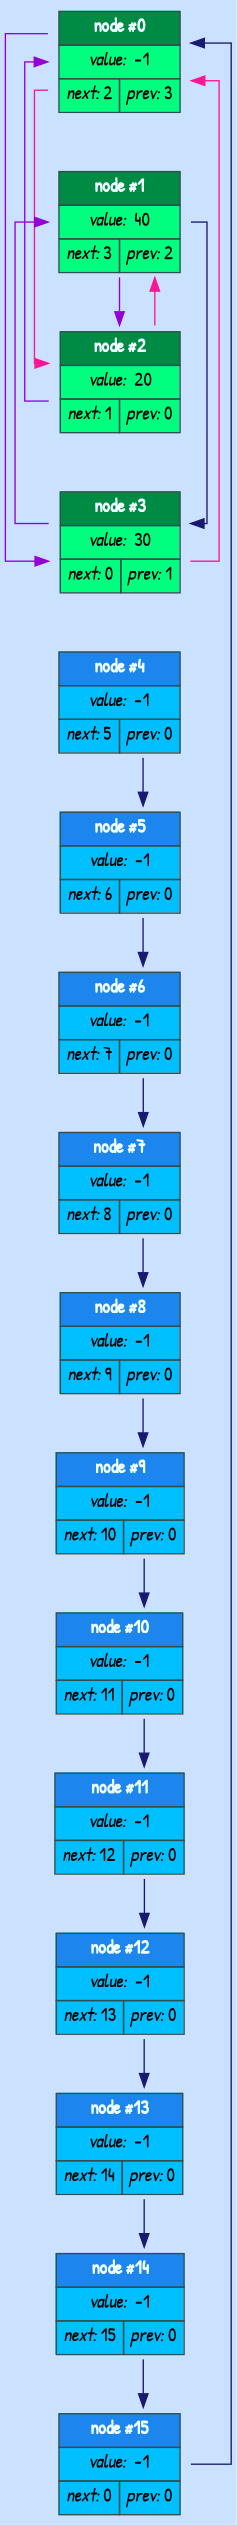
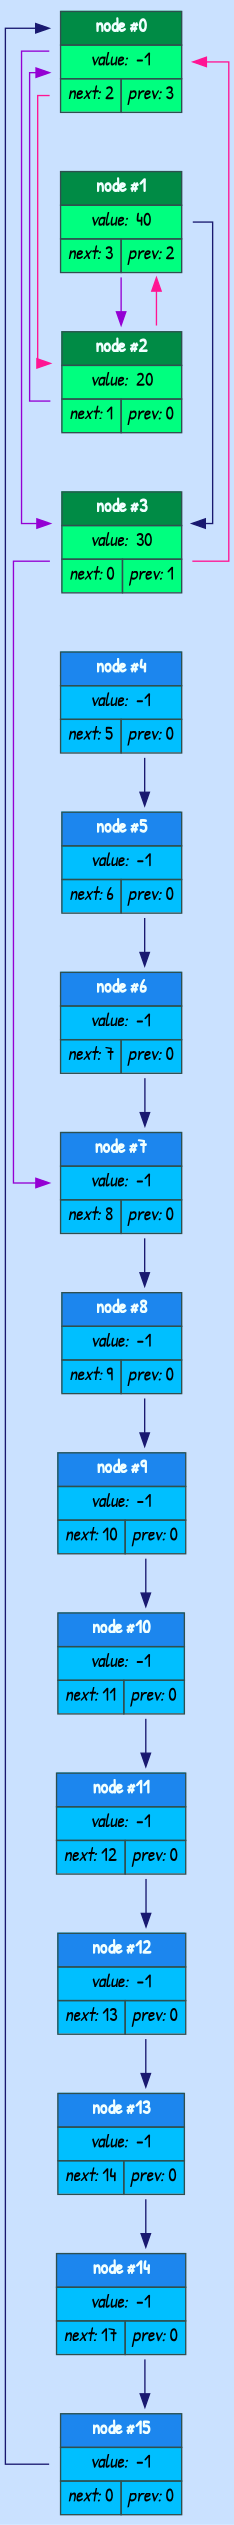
edge "node #3" -> "node #1": now "node #3" -> "node #7"
node "node #14": text "15" -> "17"
